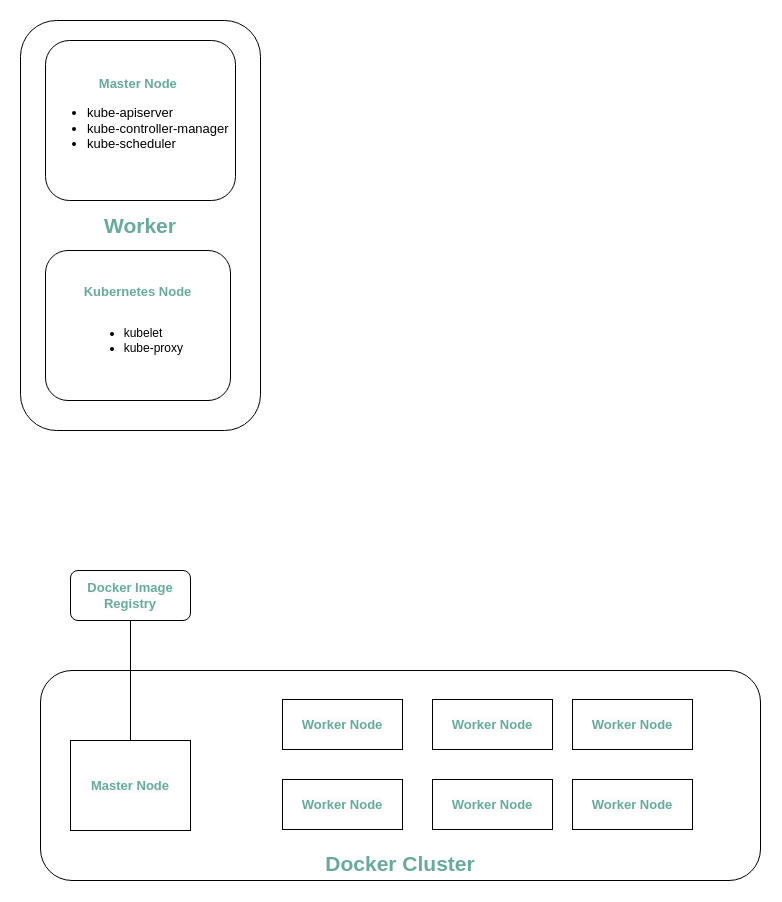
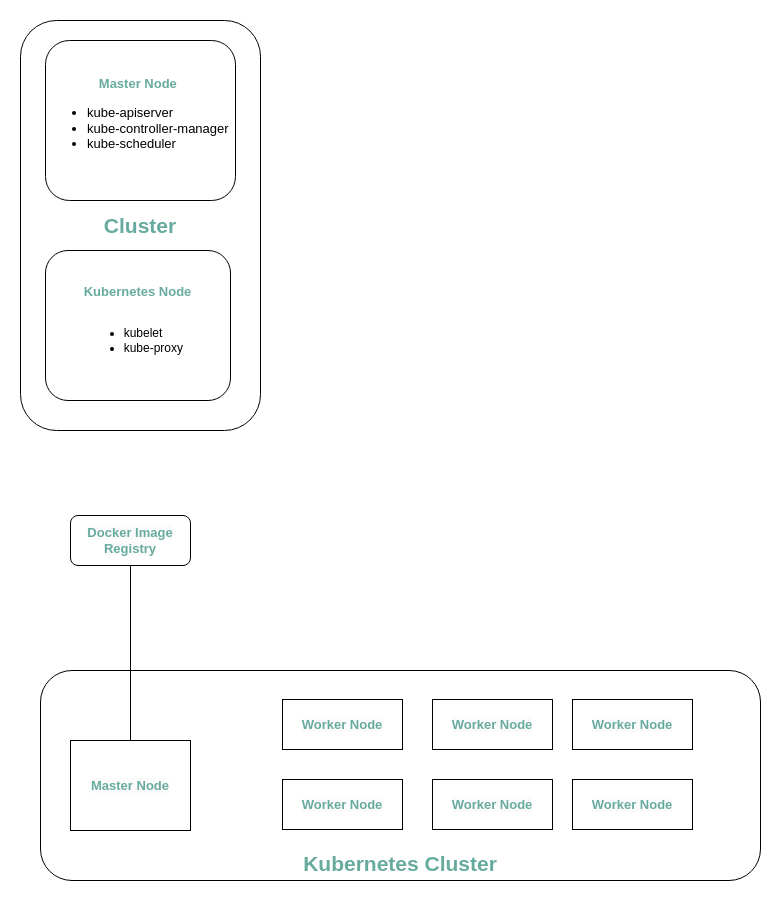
node "Worker": label "Worker" -> "Cluster"
node "Docker Image Registry": moved (131, 596) -> (131, 541)
node "Docker Cluster": label "Docker Cluster" -> "Kubernetes Cluster"
